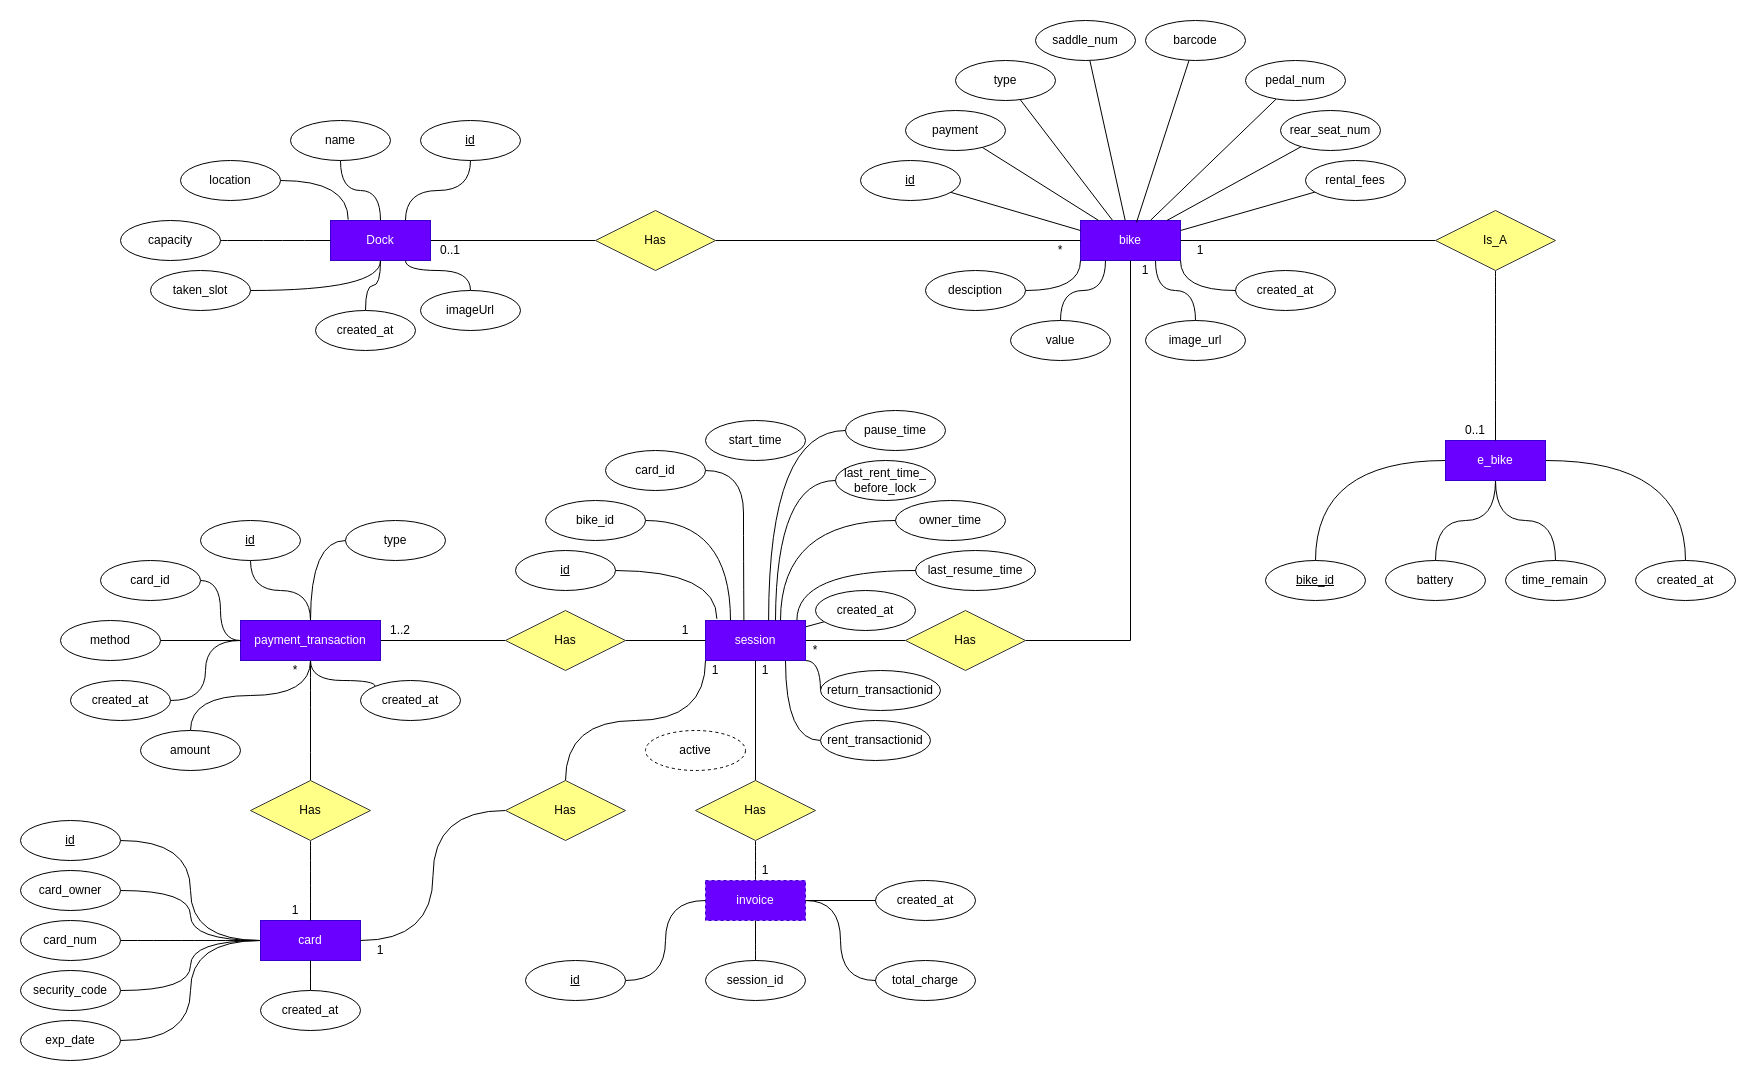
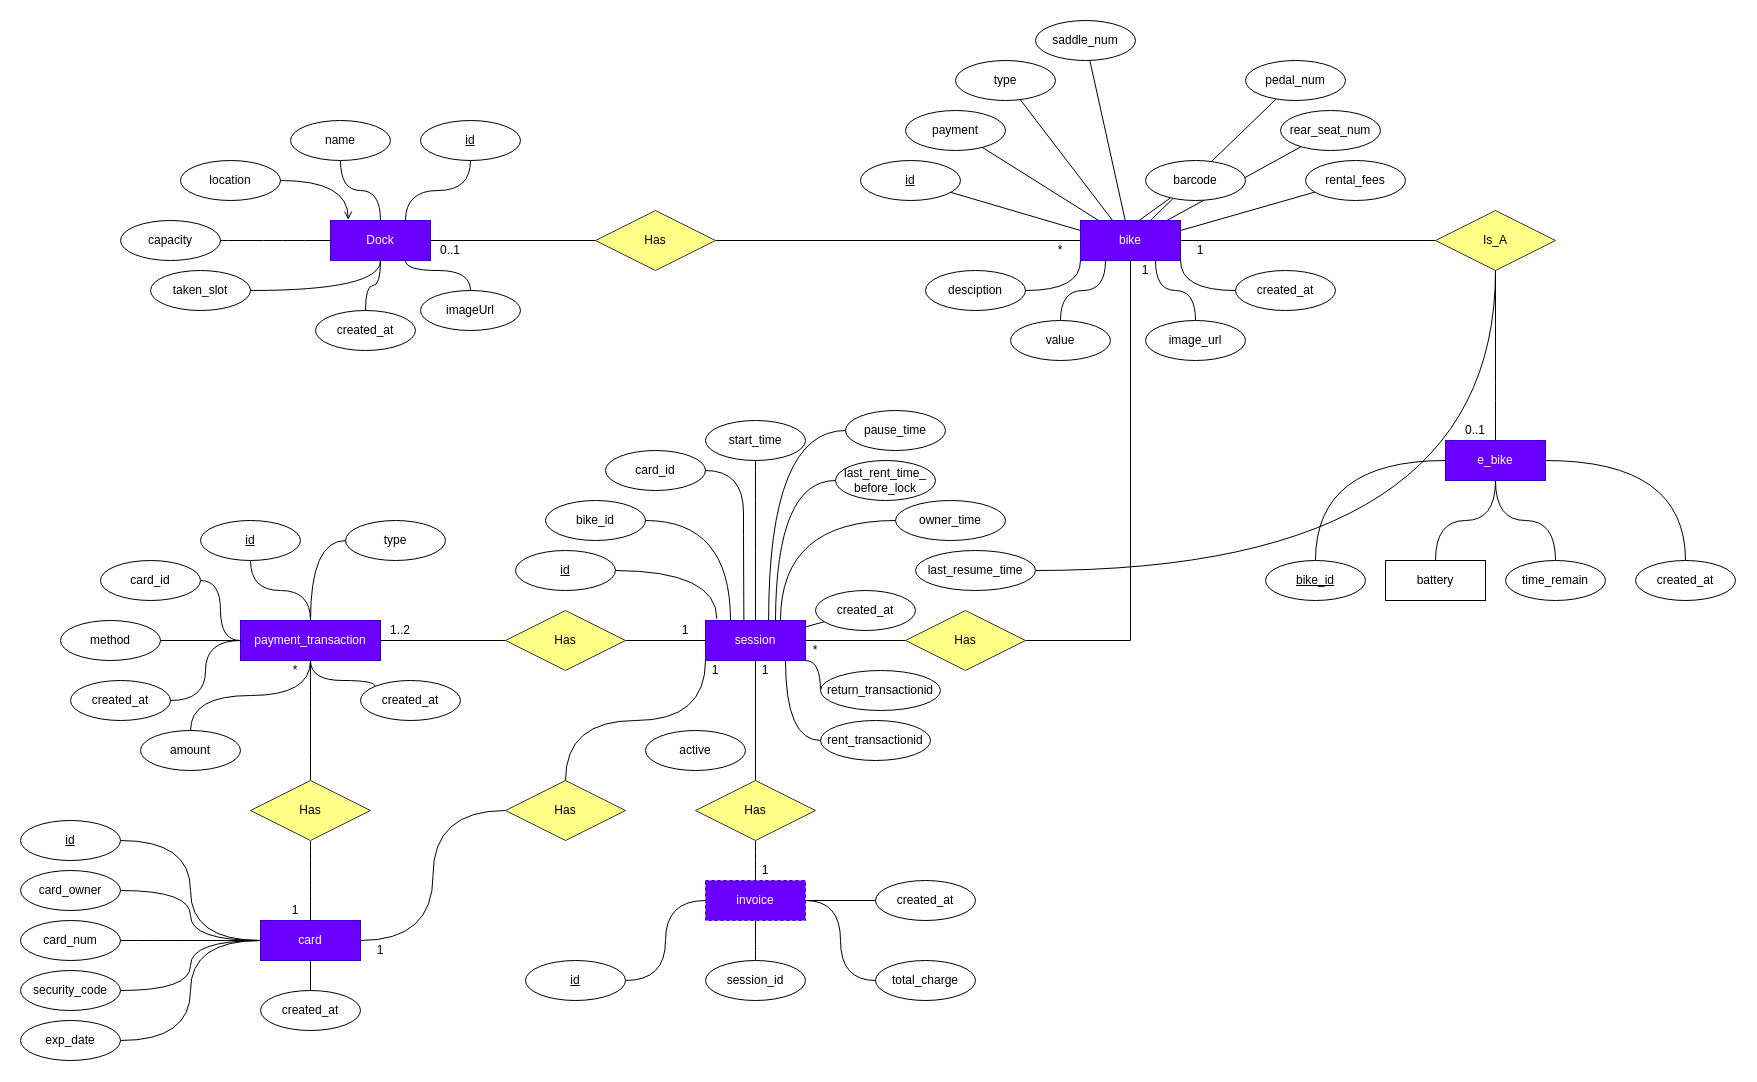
node "barcode": moved (1196, 41) -> (1196, 181)
edge "location" -- "Dock": arrowhead none -> open
edge "start_time" -- "session": added
edge "last_resume_time" -- "session": now "last_resume_time" -- "Is_A"
node "battery": shape ellipse -> rectangle
node "active": style dashed -> solid
